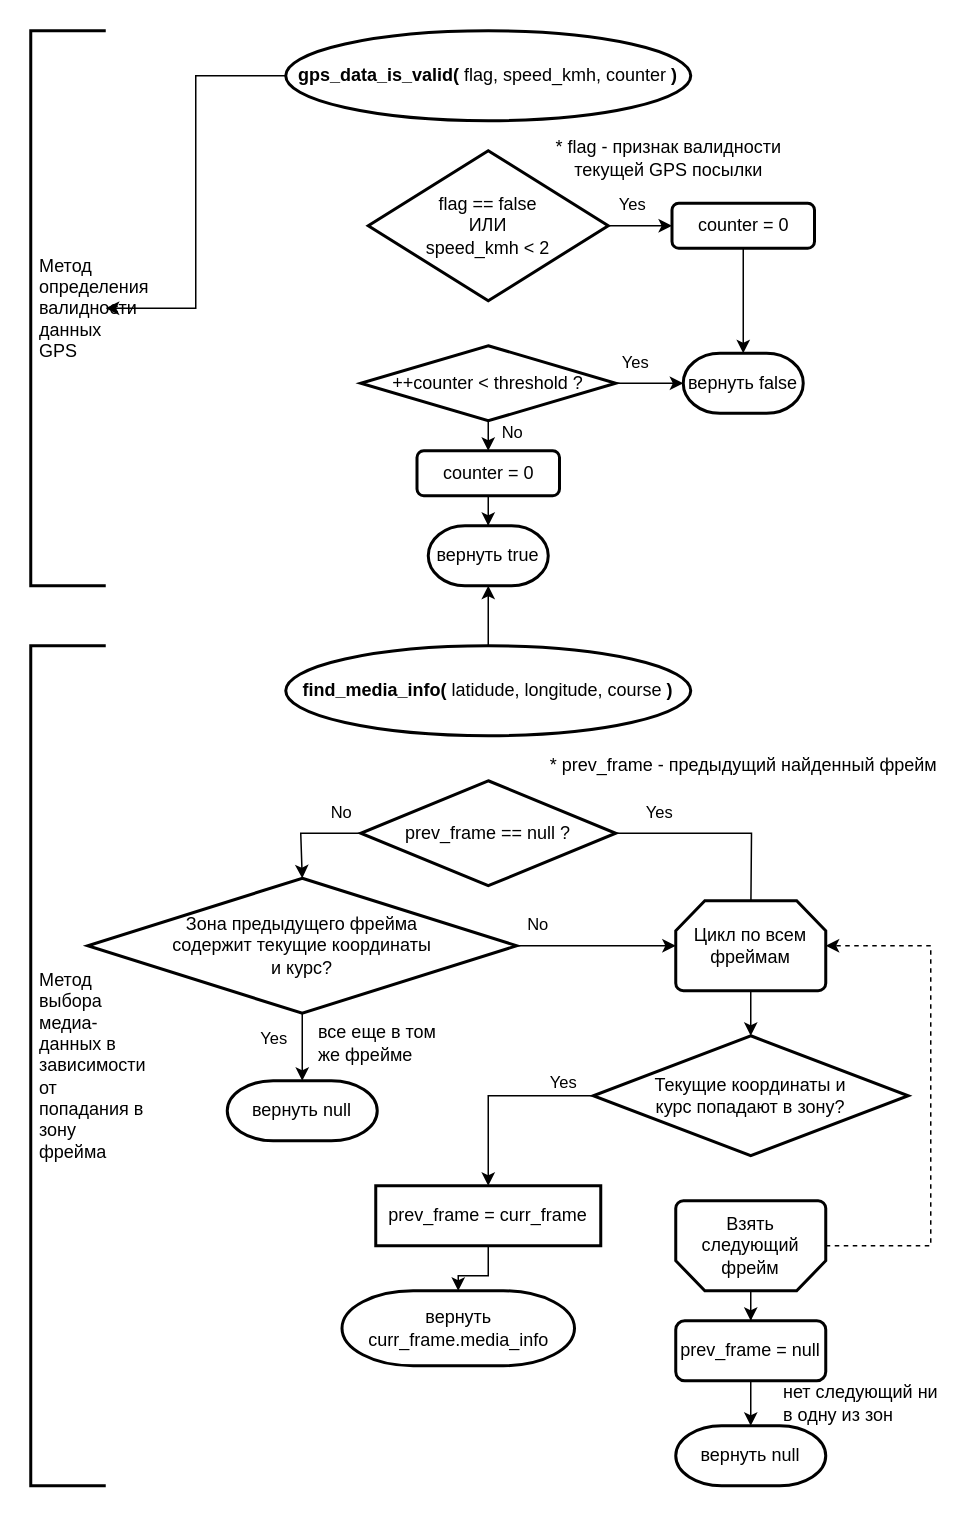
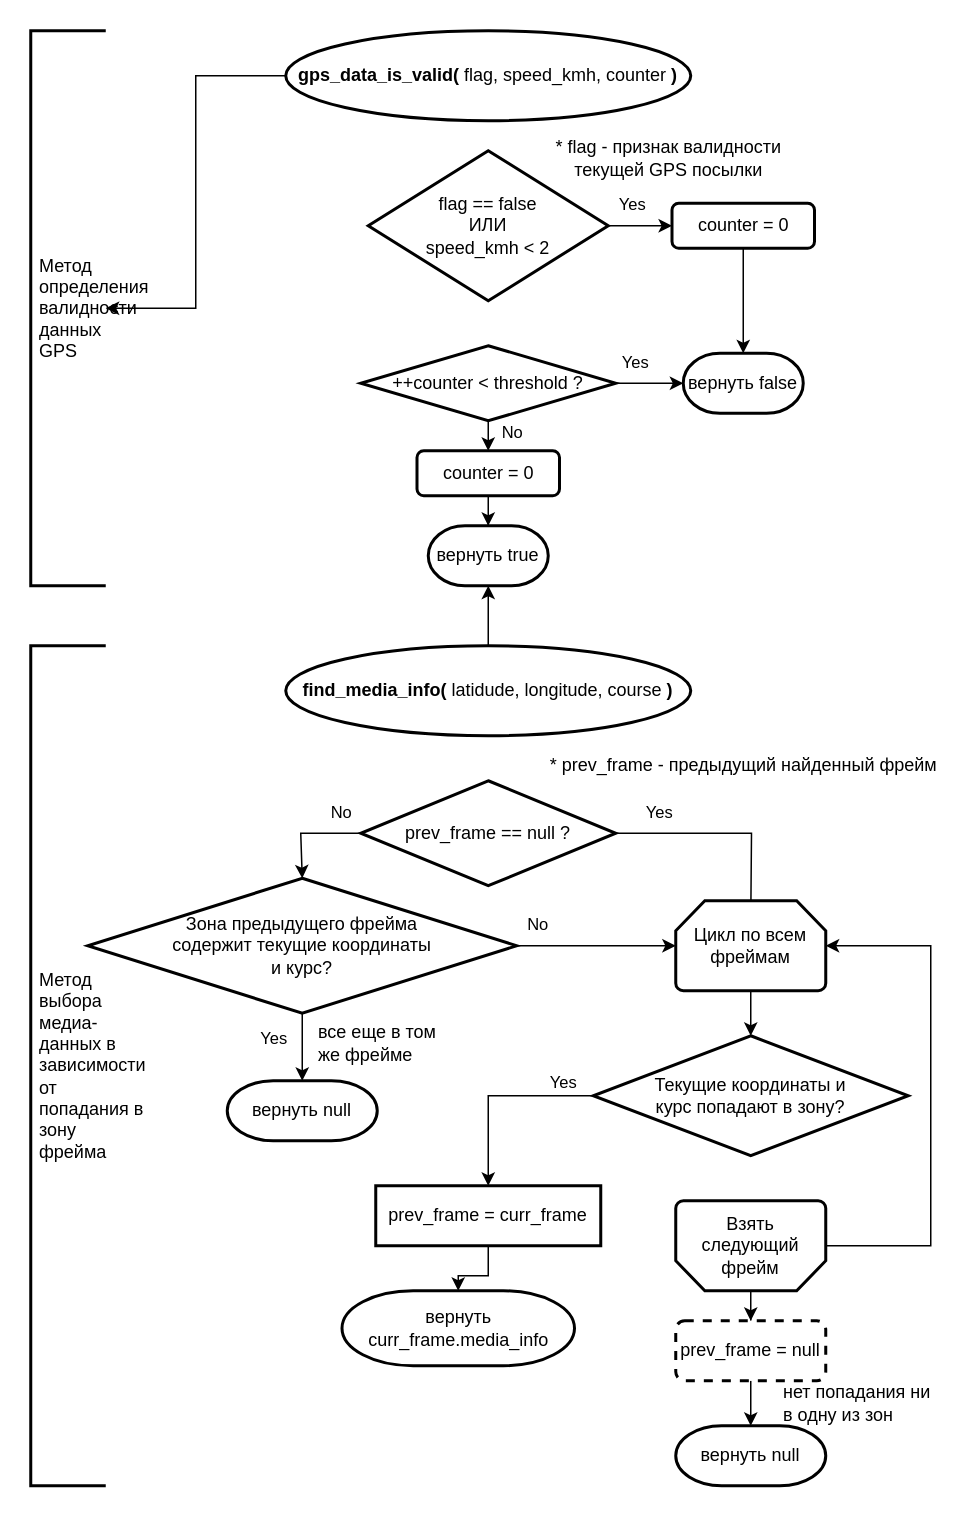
edge "Взять следующий фрейм" -> "Цикл по всем фреймам": style dashed -> solid
node "prev_frame = null": style solid -> dashed
node "нет следующий ни в одну из зон": label "нет следующий ни в одну из зон" -> "нет попадания ни в одну из зон"
